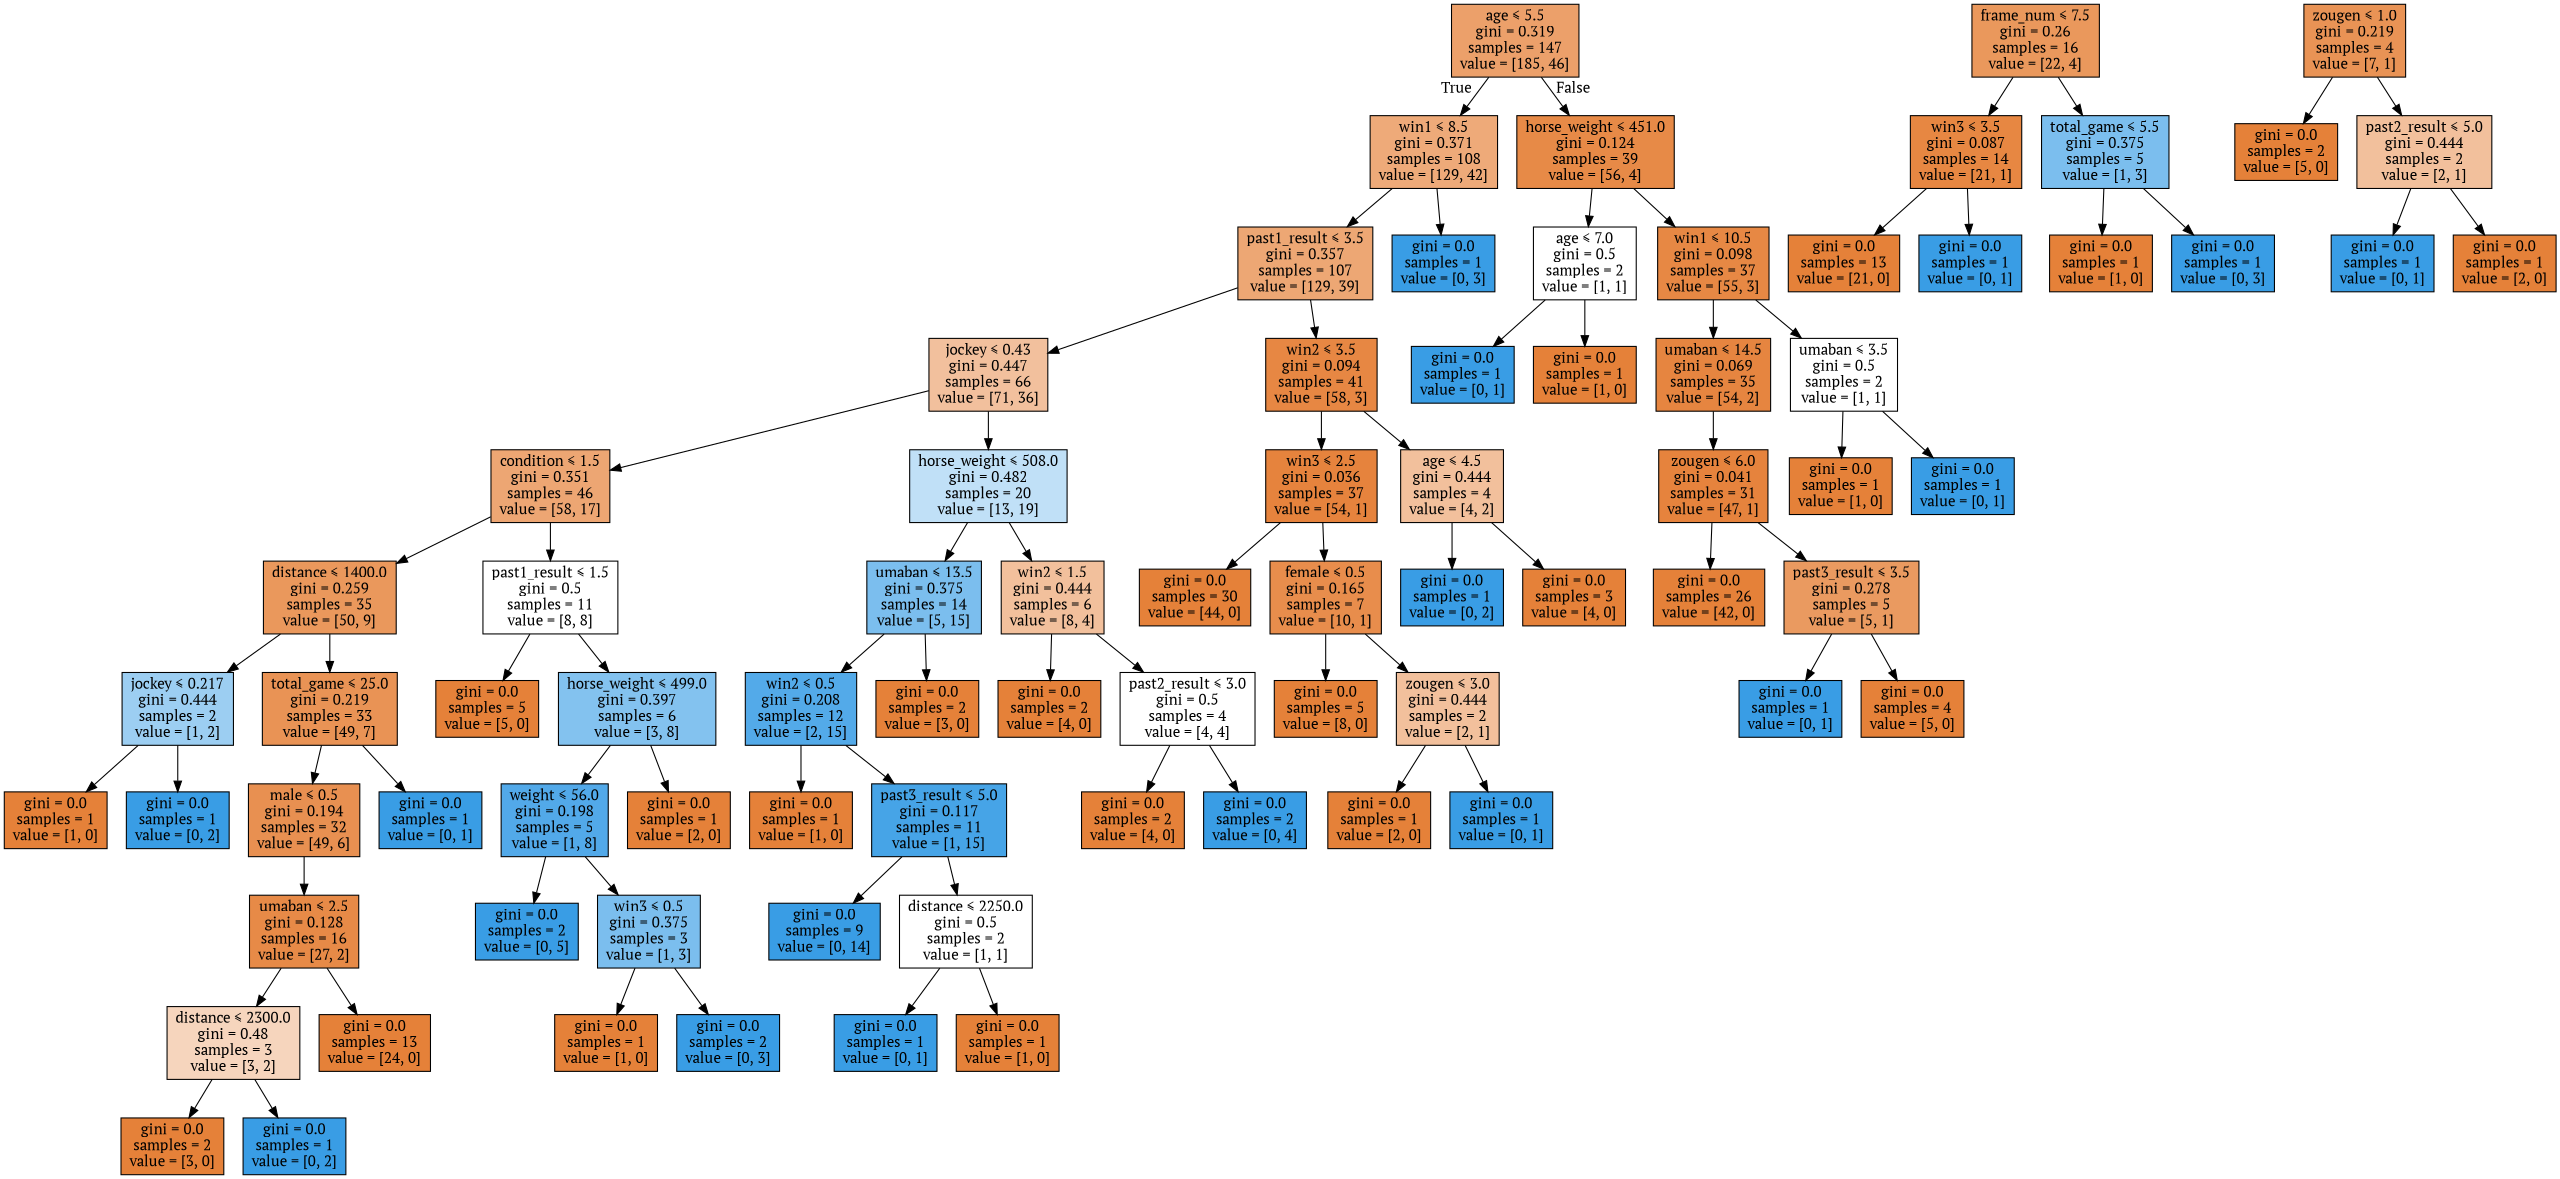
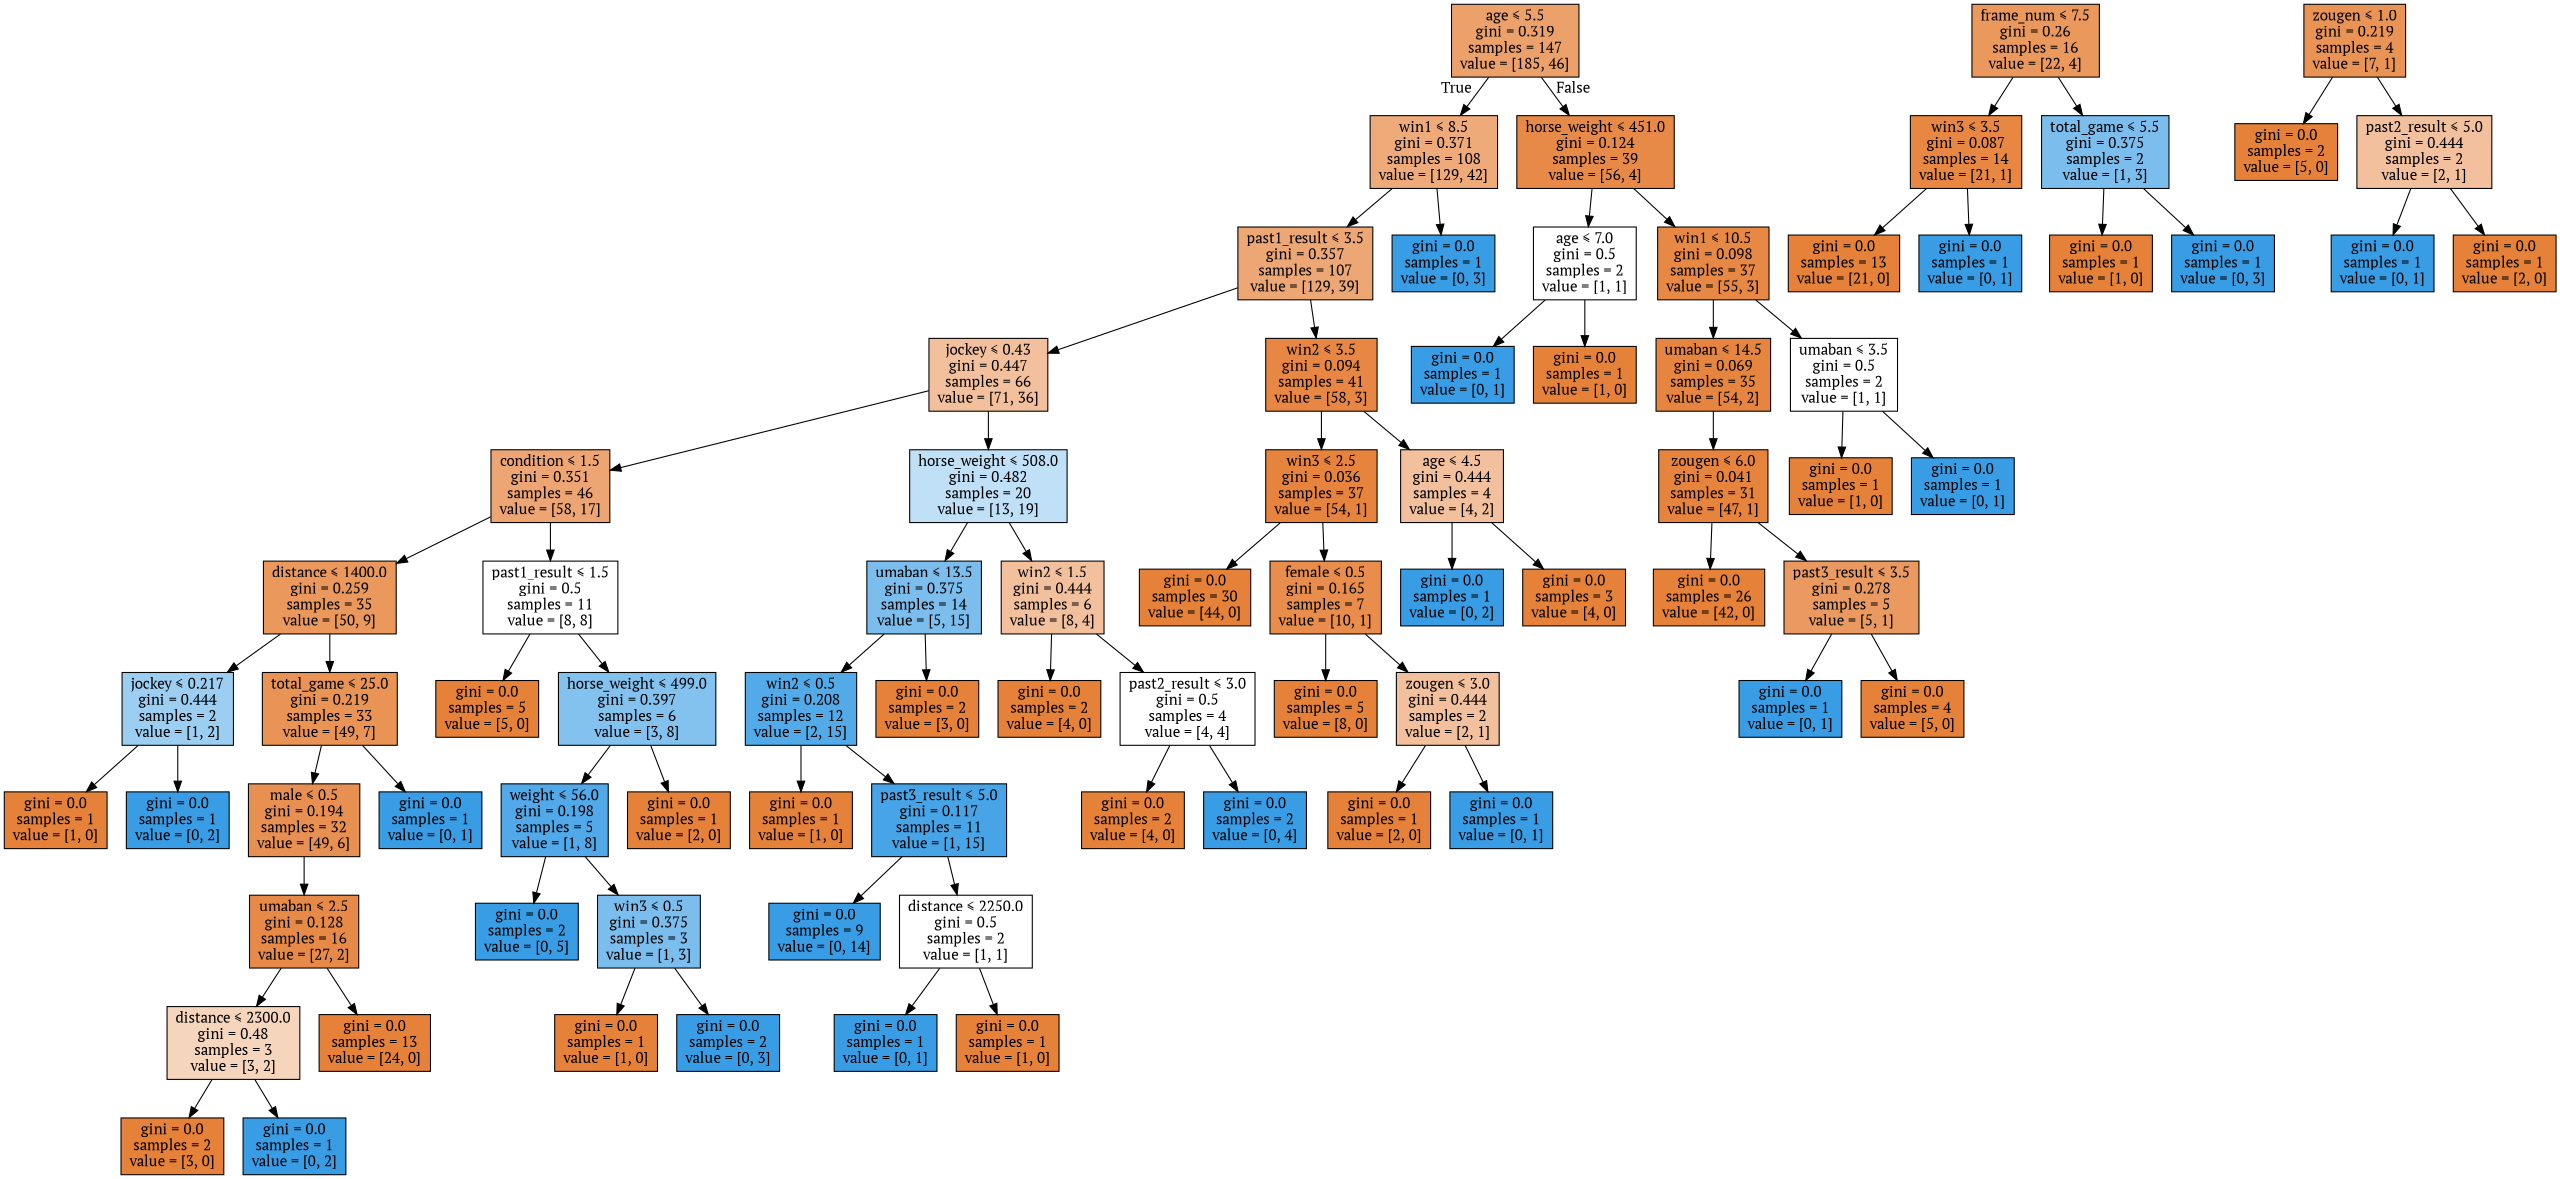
node "total_game ≤ 5.5": text "samples = 5" -> "samples = 2"
